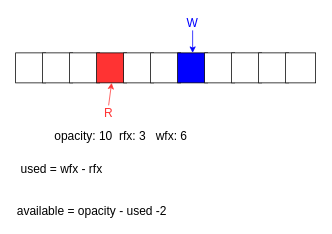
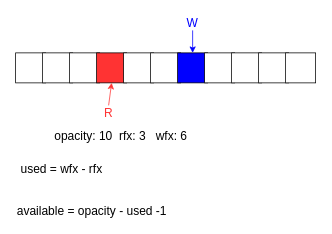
node "available = opacity - used -2": label "available = opacity - used -2" -> "available = opacity - used -1"
